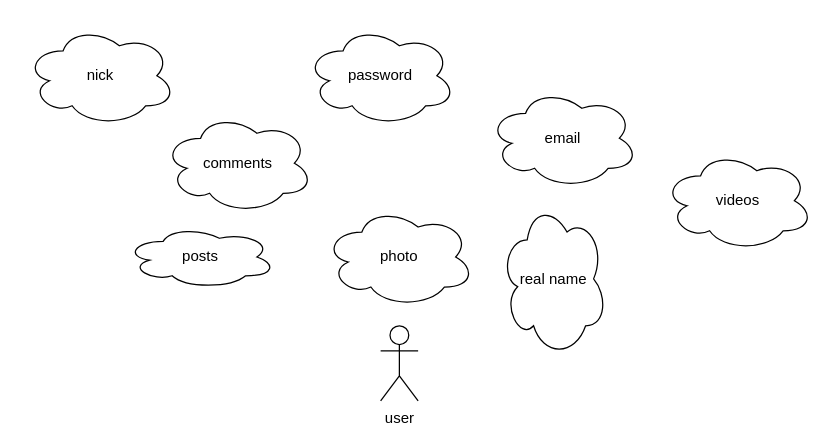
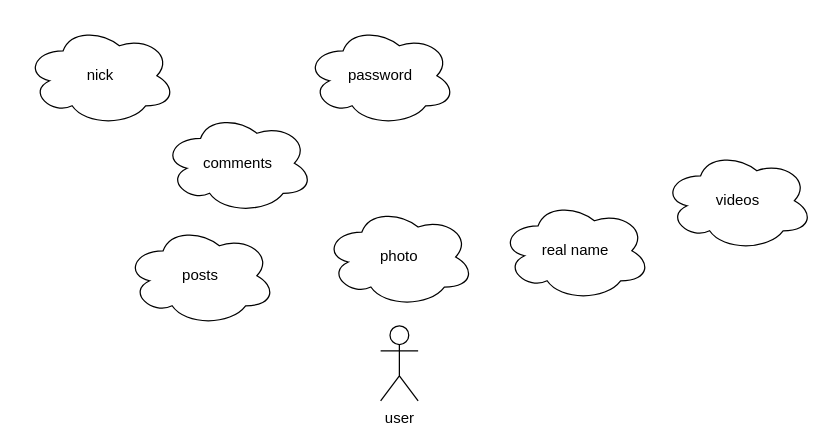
node "email": removed
node "posts": size 150x63 -> 150x100
node "real name": size 106x156 -> 150x100
